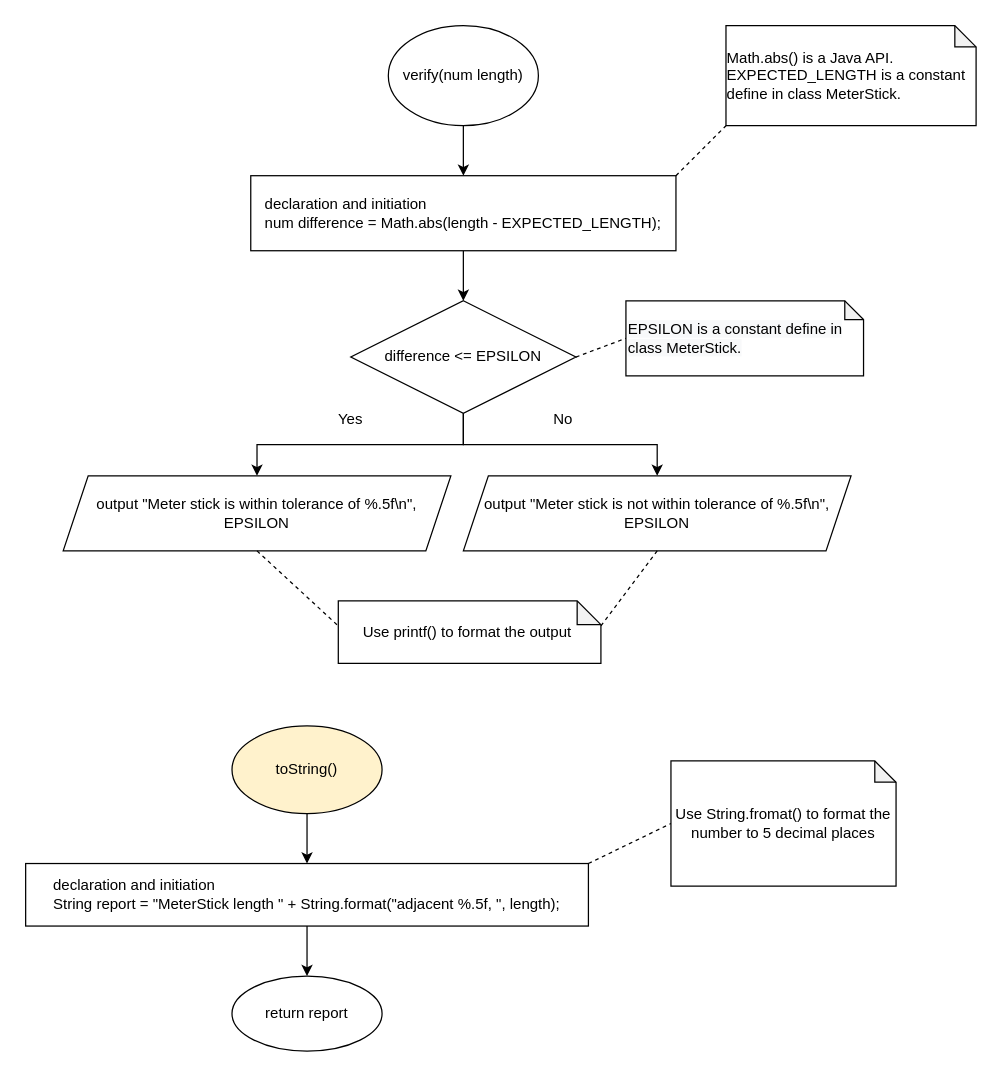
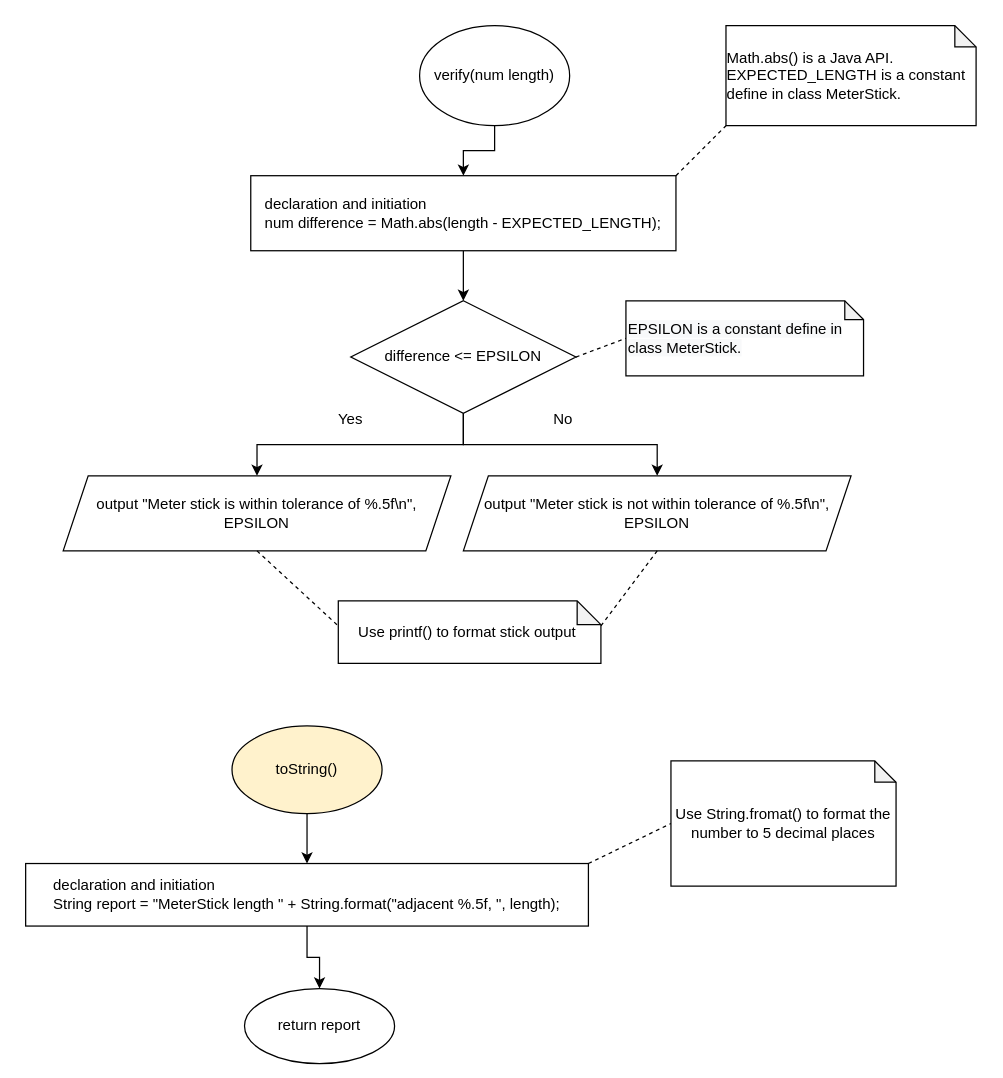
node "verify(num length)": moved (463, 76) -> (494, 76)
node "Use printf() to format the output": label "Use printf() to format the output" -> "Use printf() to format stick output"
node "return report": moved (307, 1013) -> (319, 1026)
